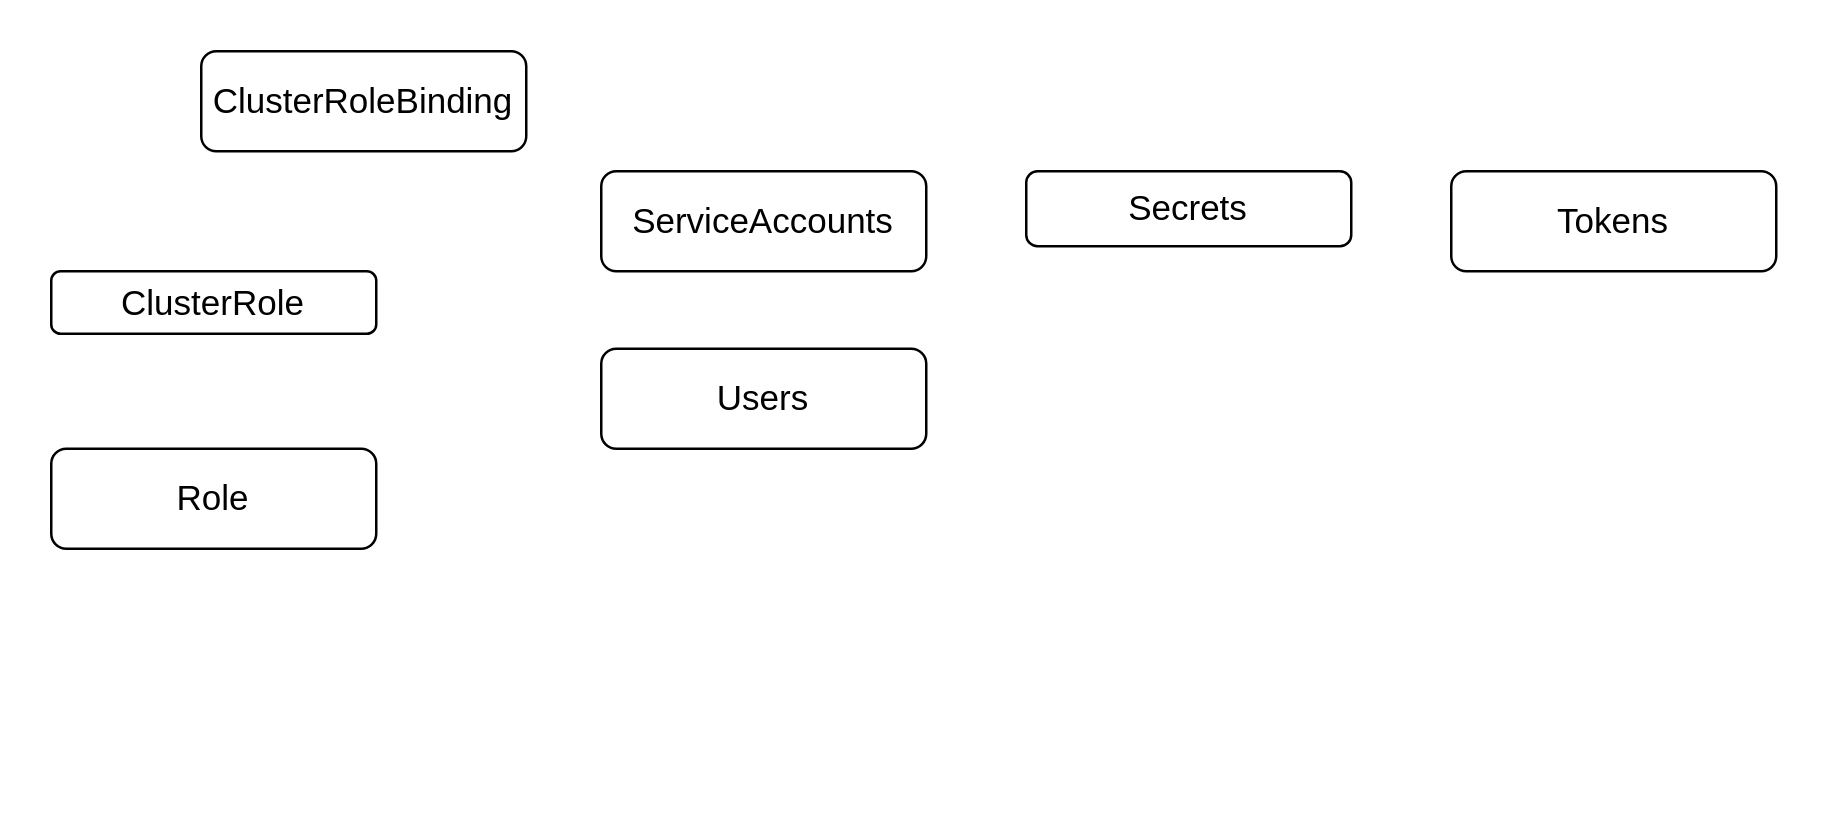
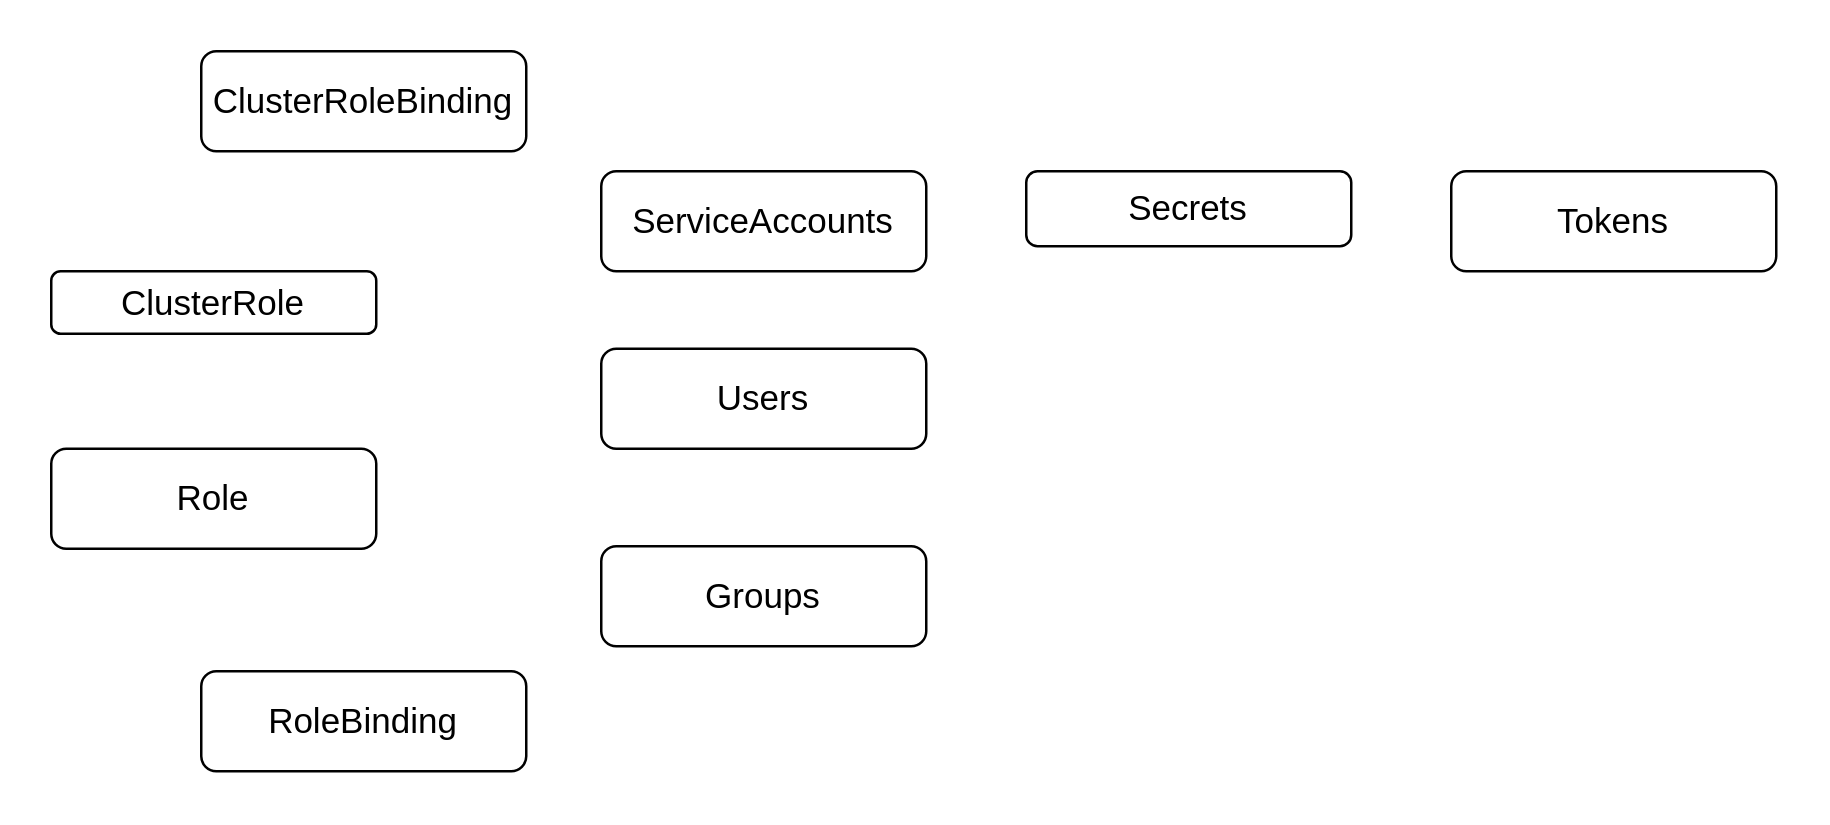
node "Groups": added
node "RoleBinding": added
